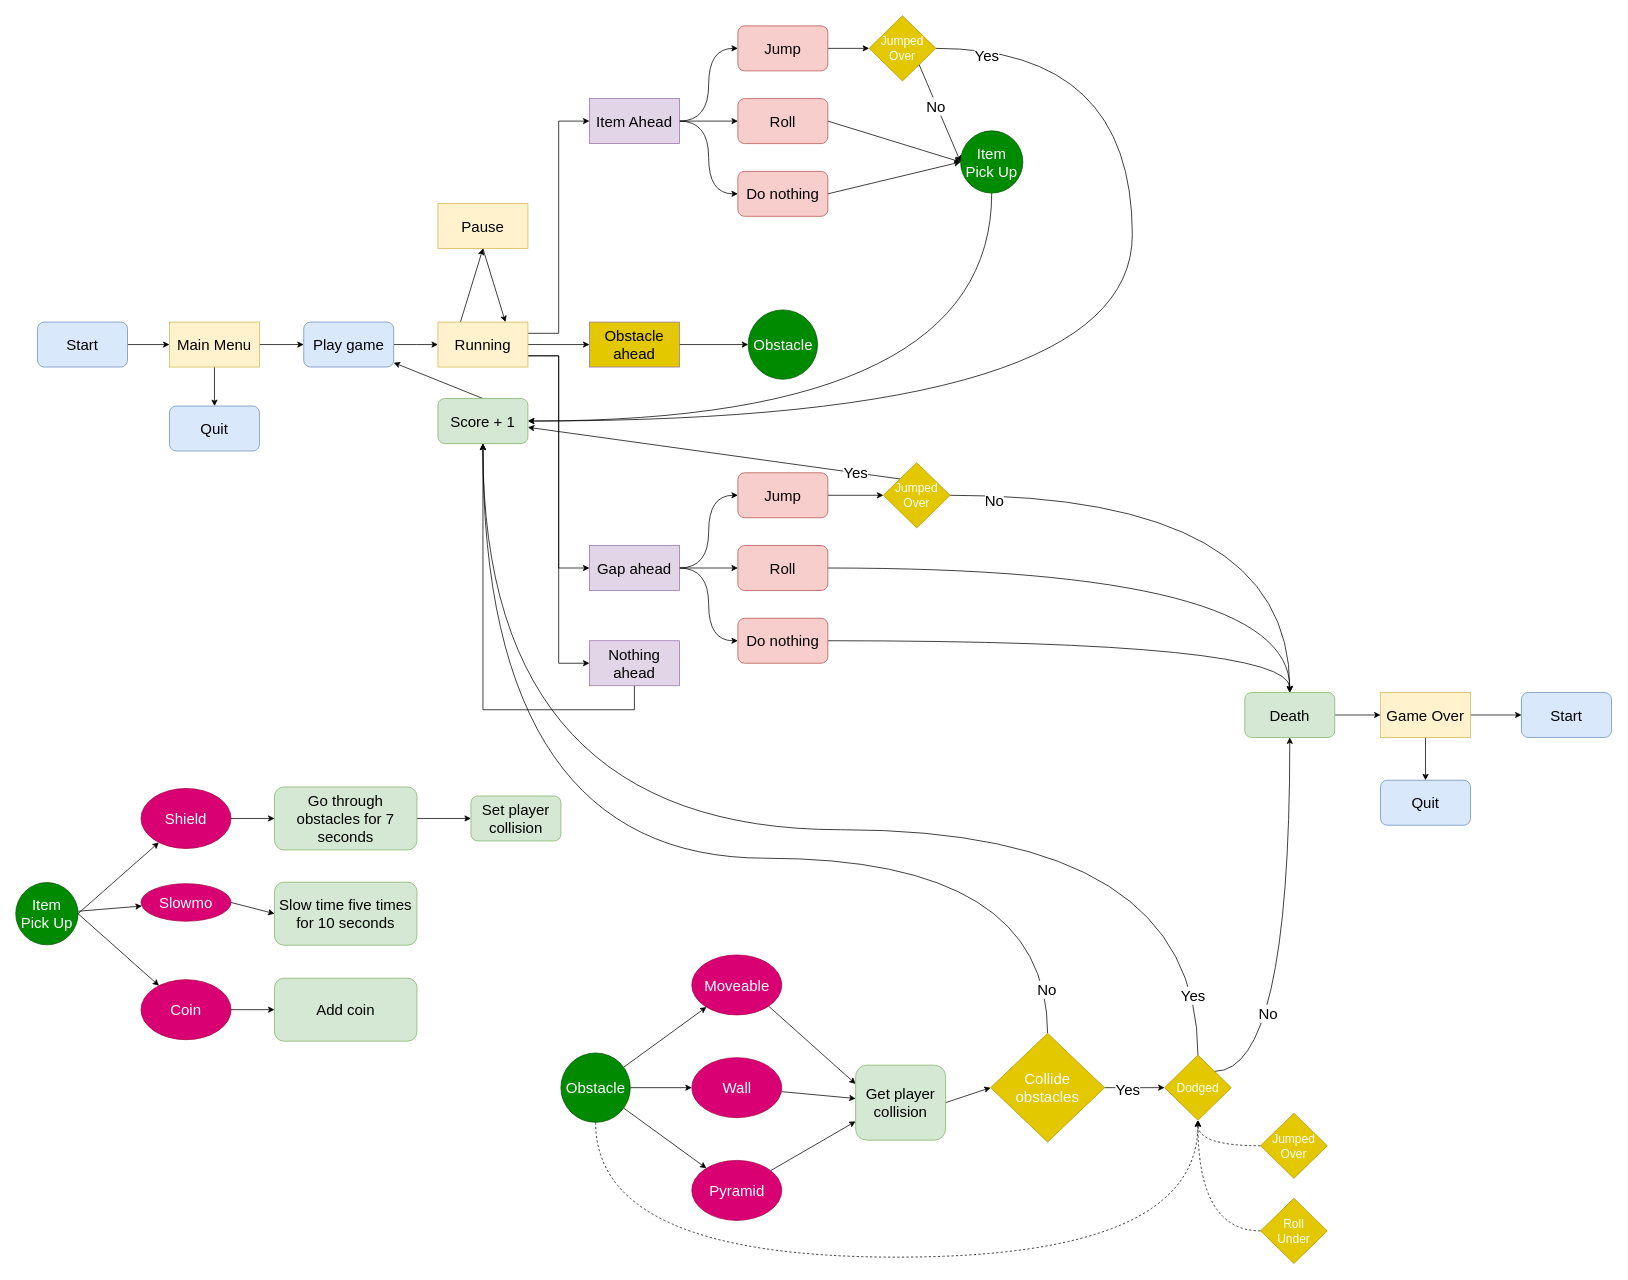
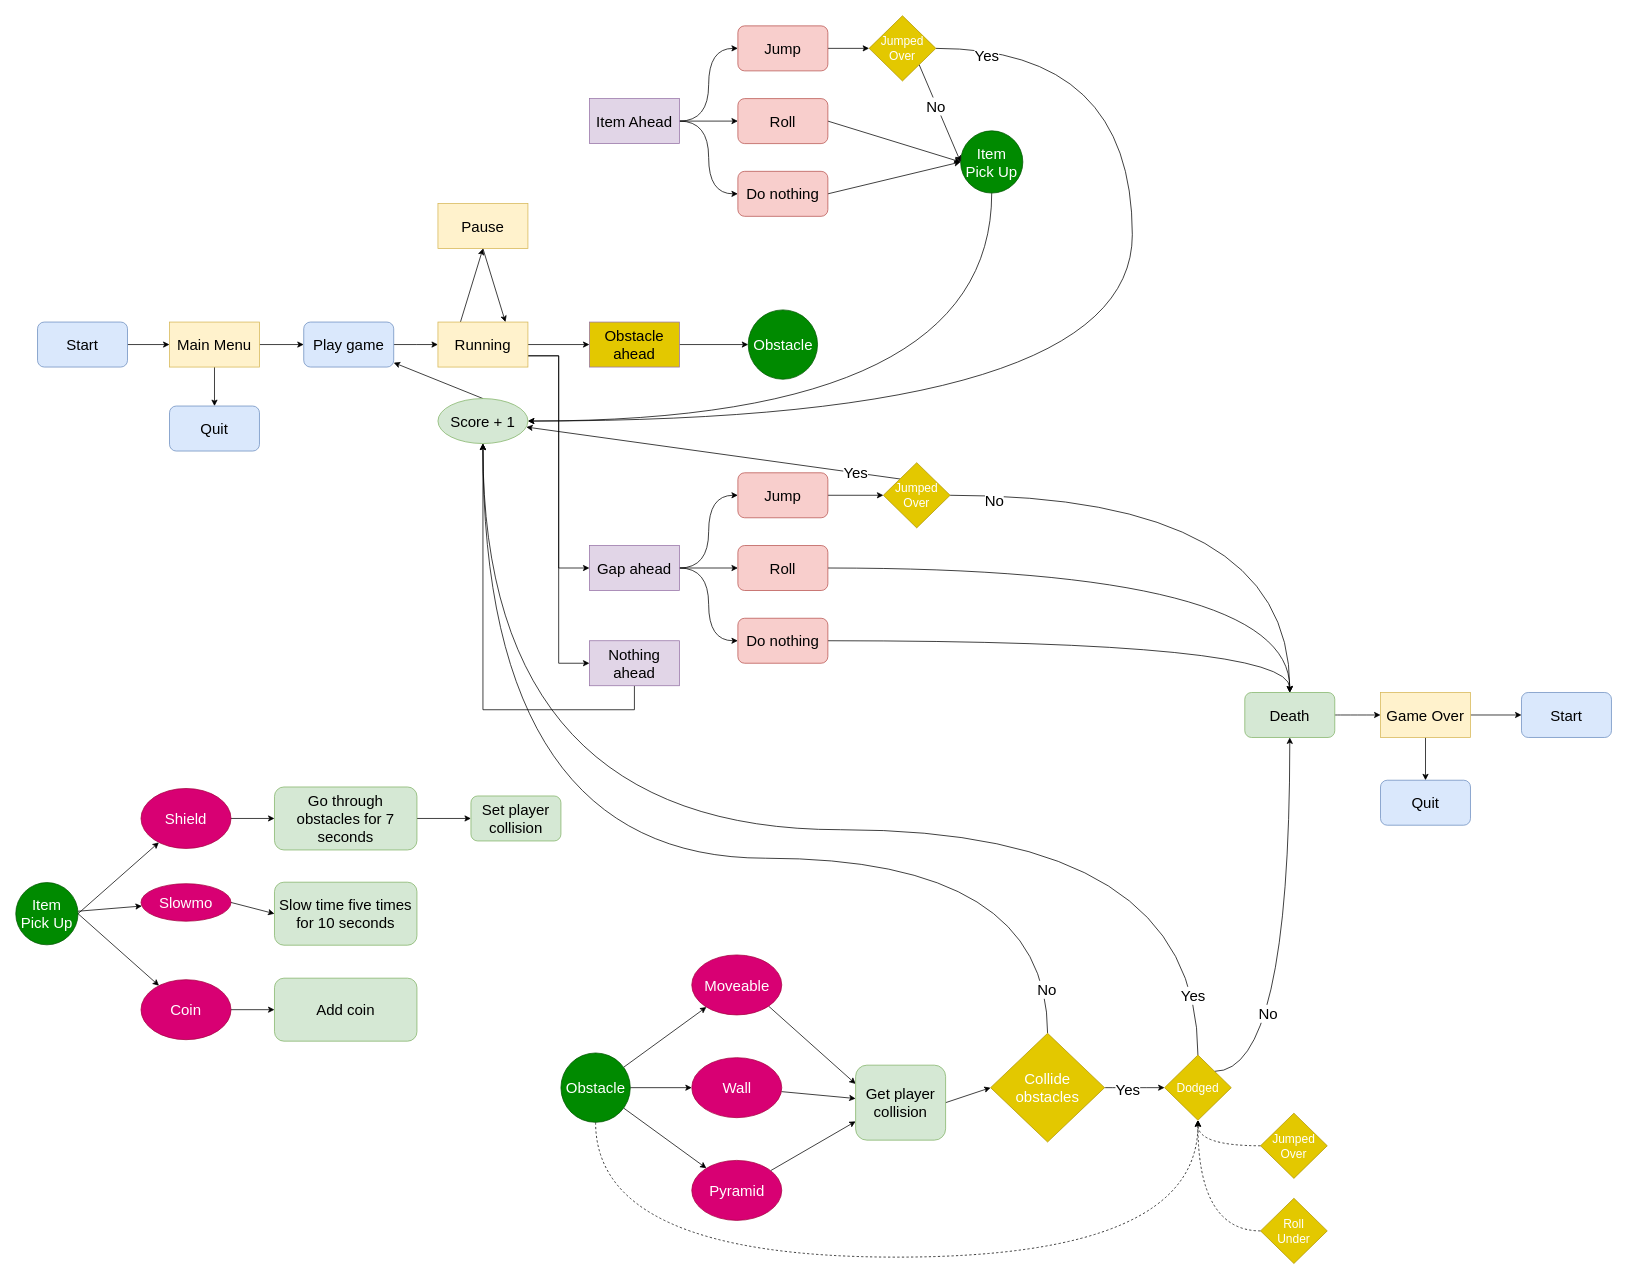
edge "Running" -> "Item Ahead": removed
node "Score + 1": shape rounded rectangle -> ellipse
